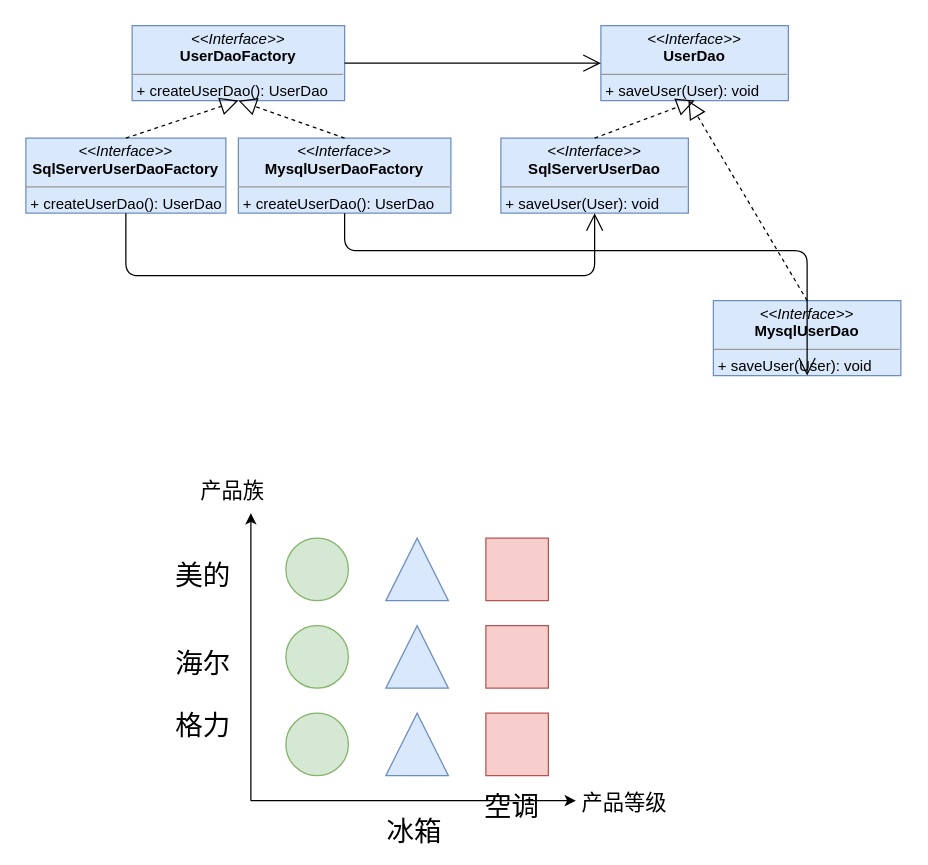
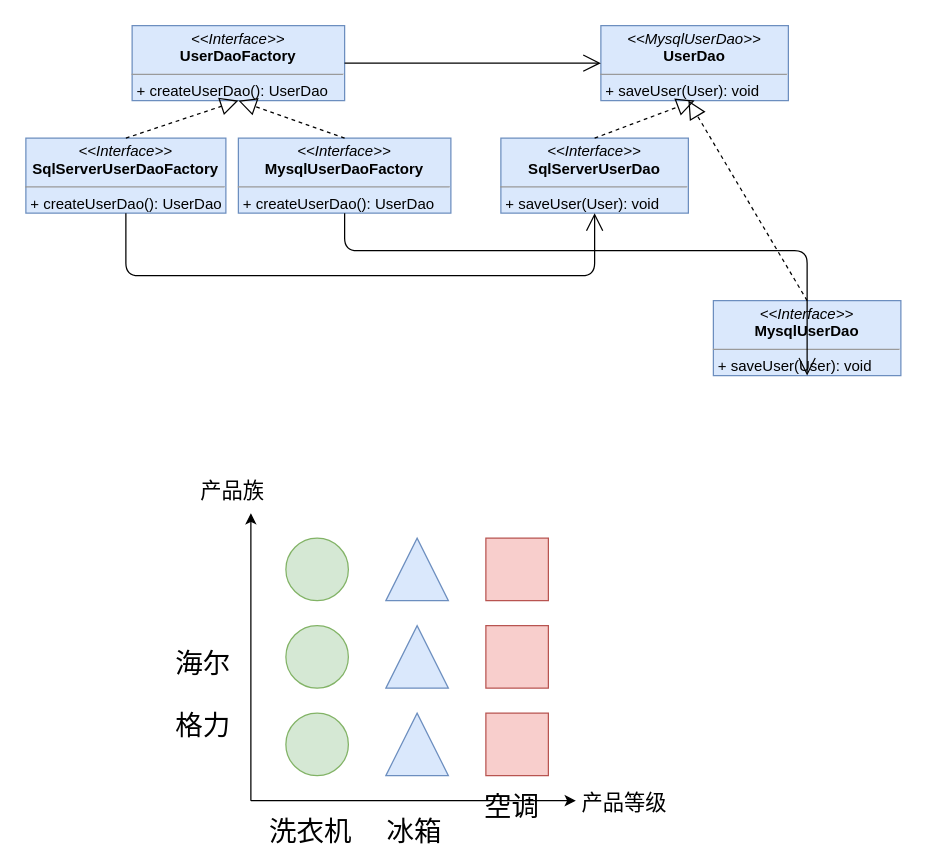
node "<<Interface>> UserDao + saveUser(User): void": label "<<Interface>> UserDao + saveUser(User): void" -> "<<MysqlUserDao>> UserDao + saveUser(User): void"
node "美的": removed
node "洗衣机": added
